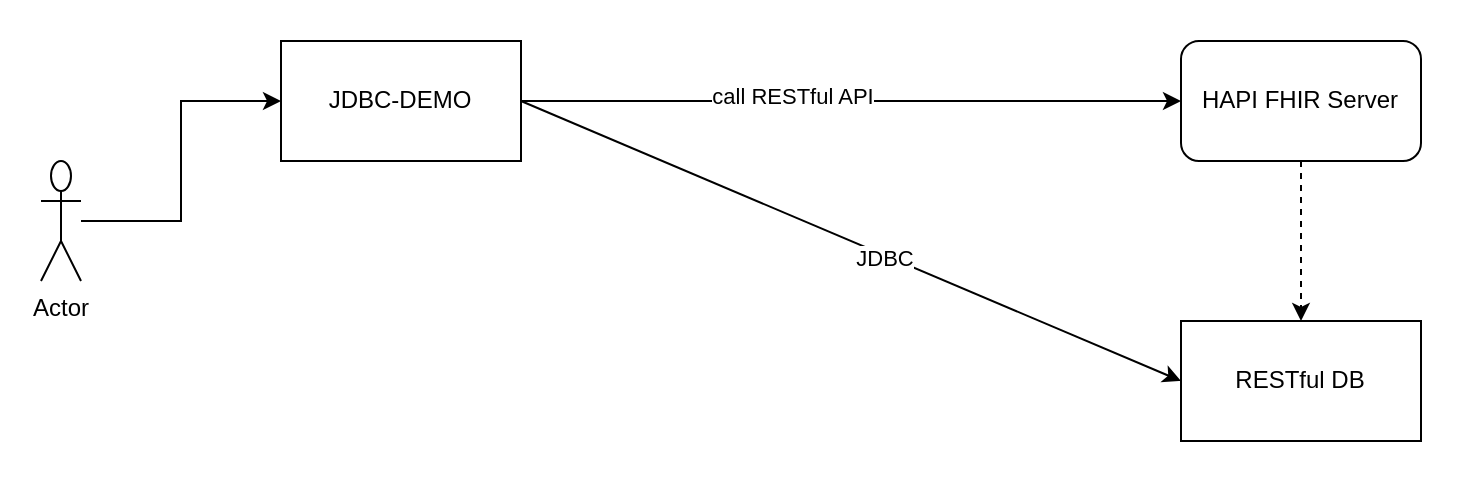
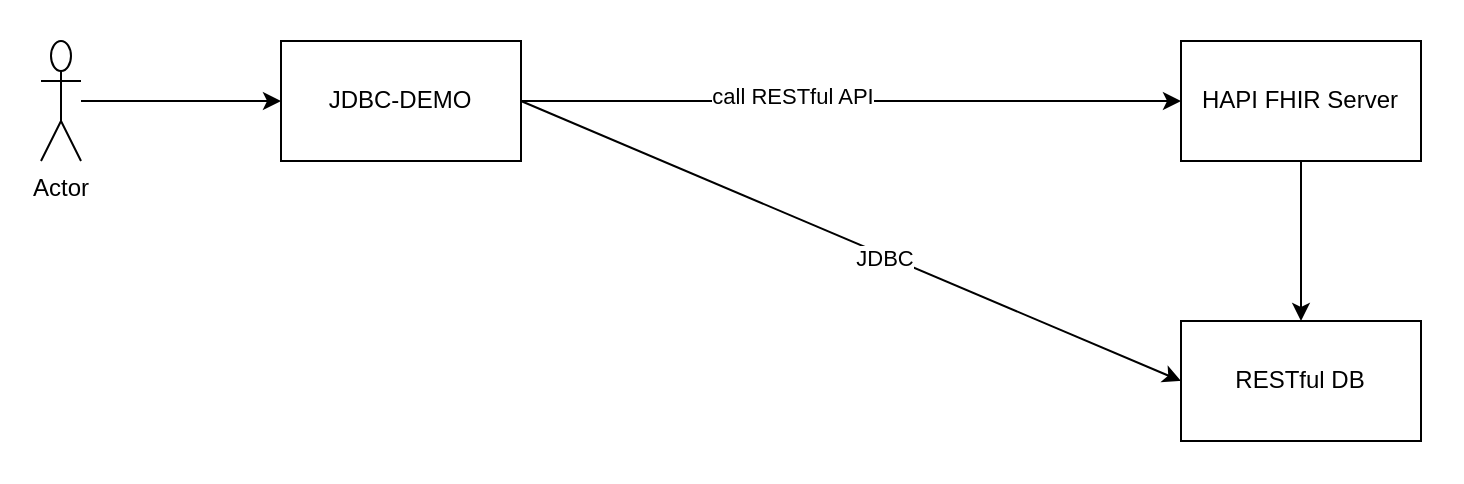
node "HAPI FHIR Server": shape rounded rectangle -> rectangle
node "Actor": moved (61, 221) -> (61, 101)
edge "HAPI FHIR Server" -> "RESTful DB": style dashed -> solid
